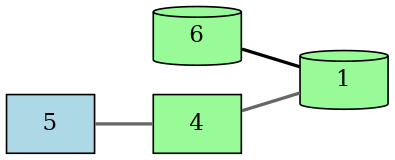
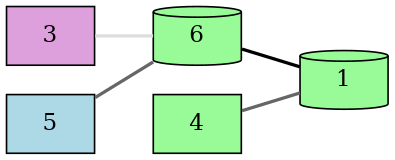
node "3": added
edge "5" -- "4": now "5" -- "6"
